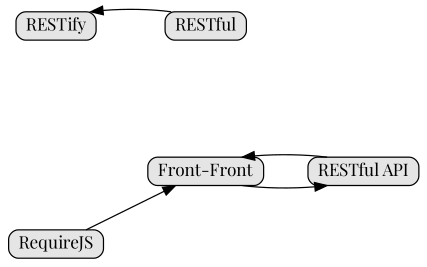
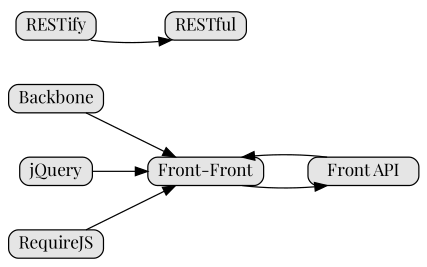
edge "RESTful" -> "RESTify": reversed
node "Backbone": added
node "jQuery": added
node "RESTful API": label "RESTful API" -> "Front API"
